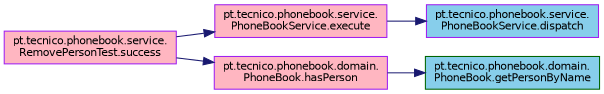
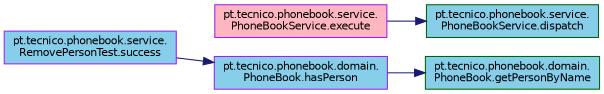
node "pt.tecnico.phonebook.service. PhoneBookService.dispatch": color purple -> darkgreen
edge "pt.tecnico.phonebook.service. RemovePersonTest.success" -> "pt.tecnico.phonebook.service. PhoneBookService.execute": removed
node "pt.tecnico.phonebook.service. RemovePersonTest.success": fillcolor lightpink -> skyblue
node "pt.tecnico.phonebook.domain. PhoneBook.hasPerson": fillcolor lightpink -> skyblue
